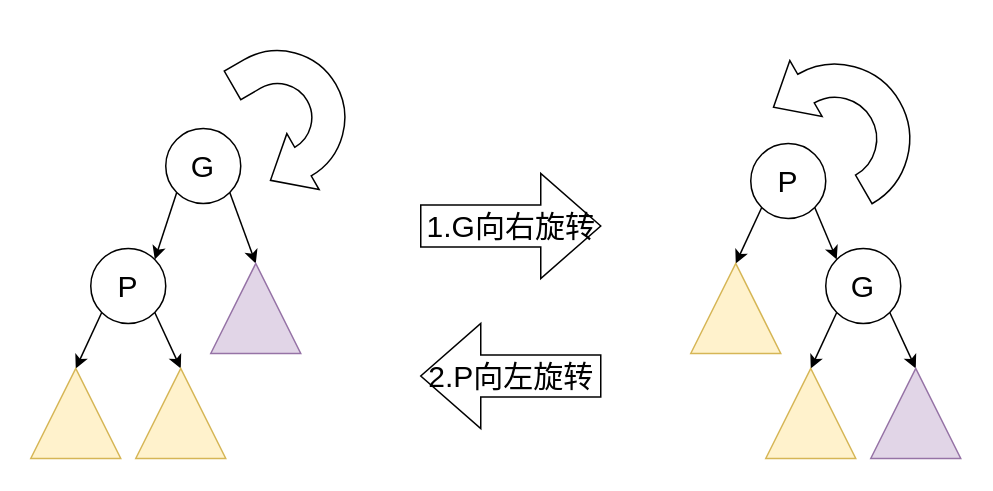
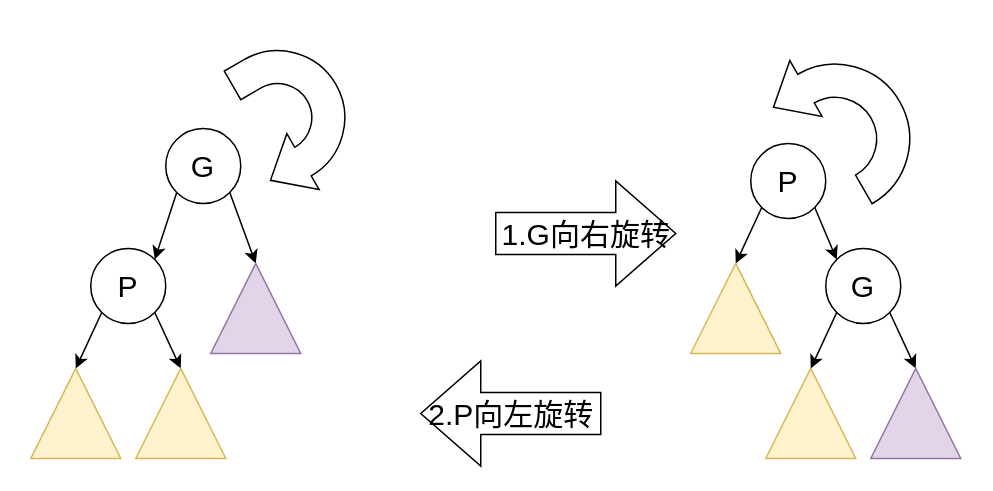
node "1.G向右旋转": moved (511, 226) -> (586, 233)
node "2.P向左旋转": moved (511, 376) -> (511, 413)
